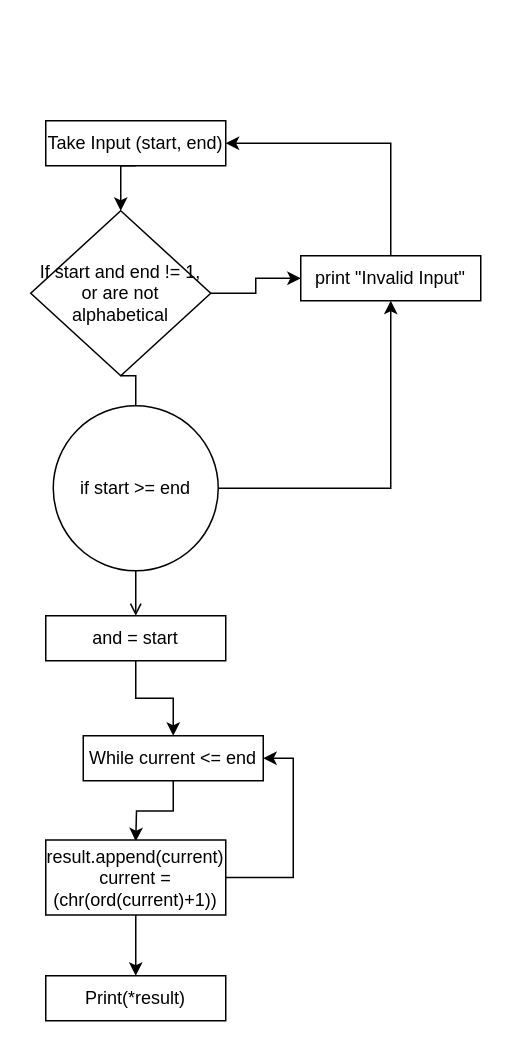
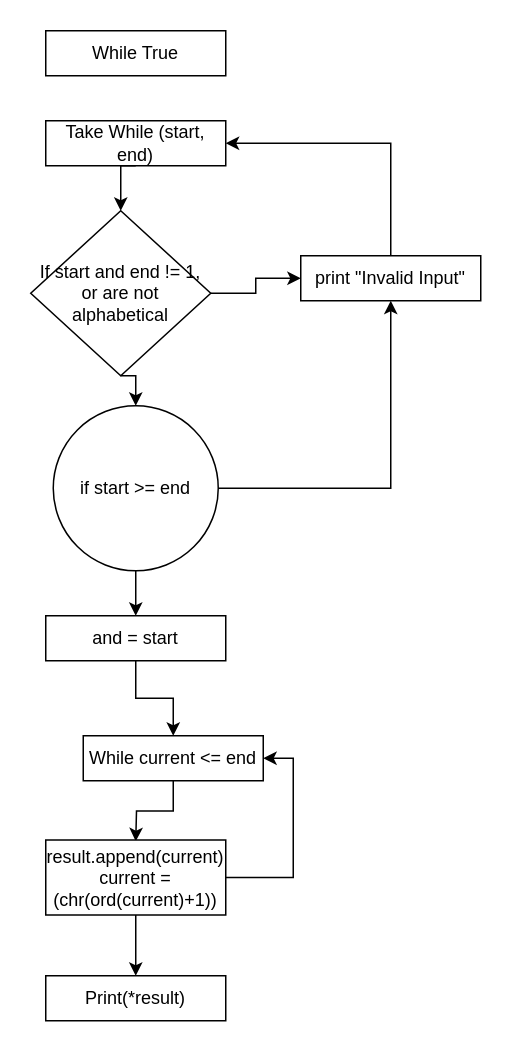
node "While True": added
node "Take Input (start, end)": label "Take Input (start, end)" -> "Take While (start, end)"
edge "If start and end != 1, or are not alphabetical" -- "if start >= end": arrowhead none -> classic
edge "if start >= end" -> "and = start": arrowhead open -> classic
